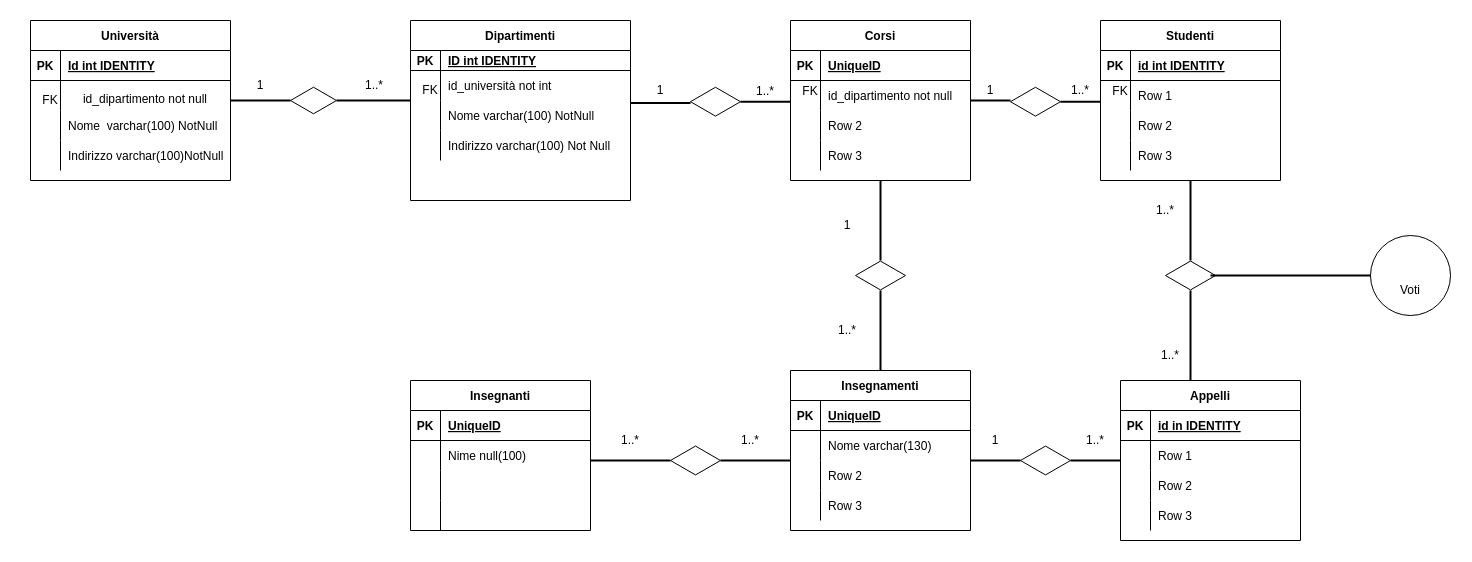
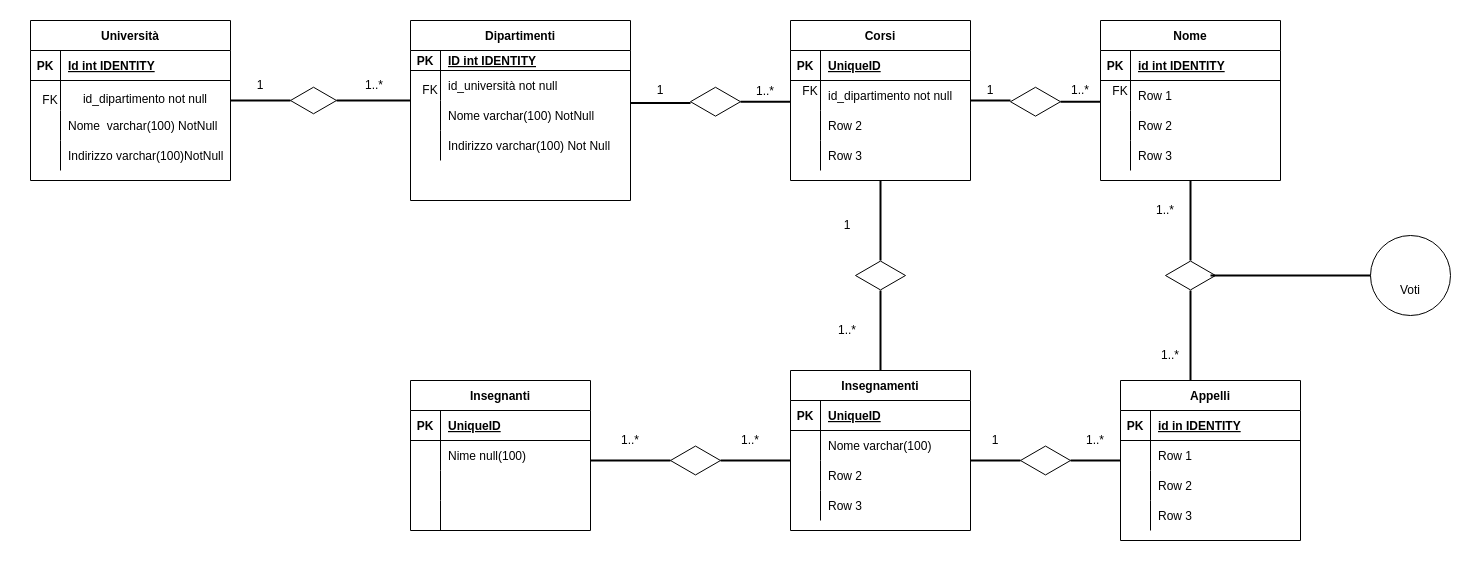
node "Studenti": label "Studenti" -> "Nome"
node "id_università not int": label "id_università not int" -> "id_università not null"
node "Nome varchar(130)": label "Nome varchar(130)" -> "Nome varchar(100)"
